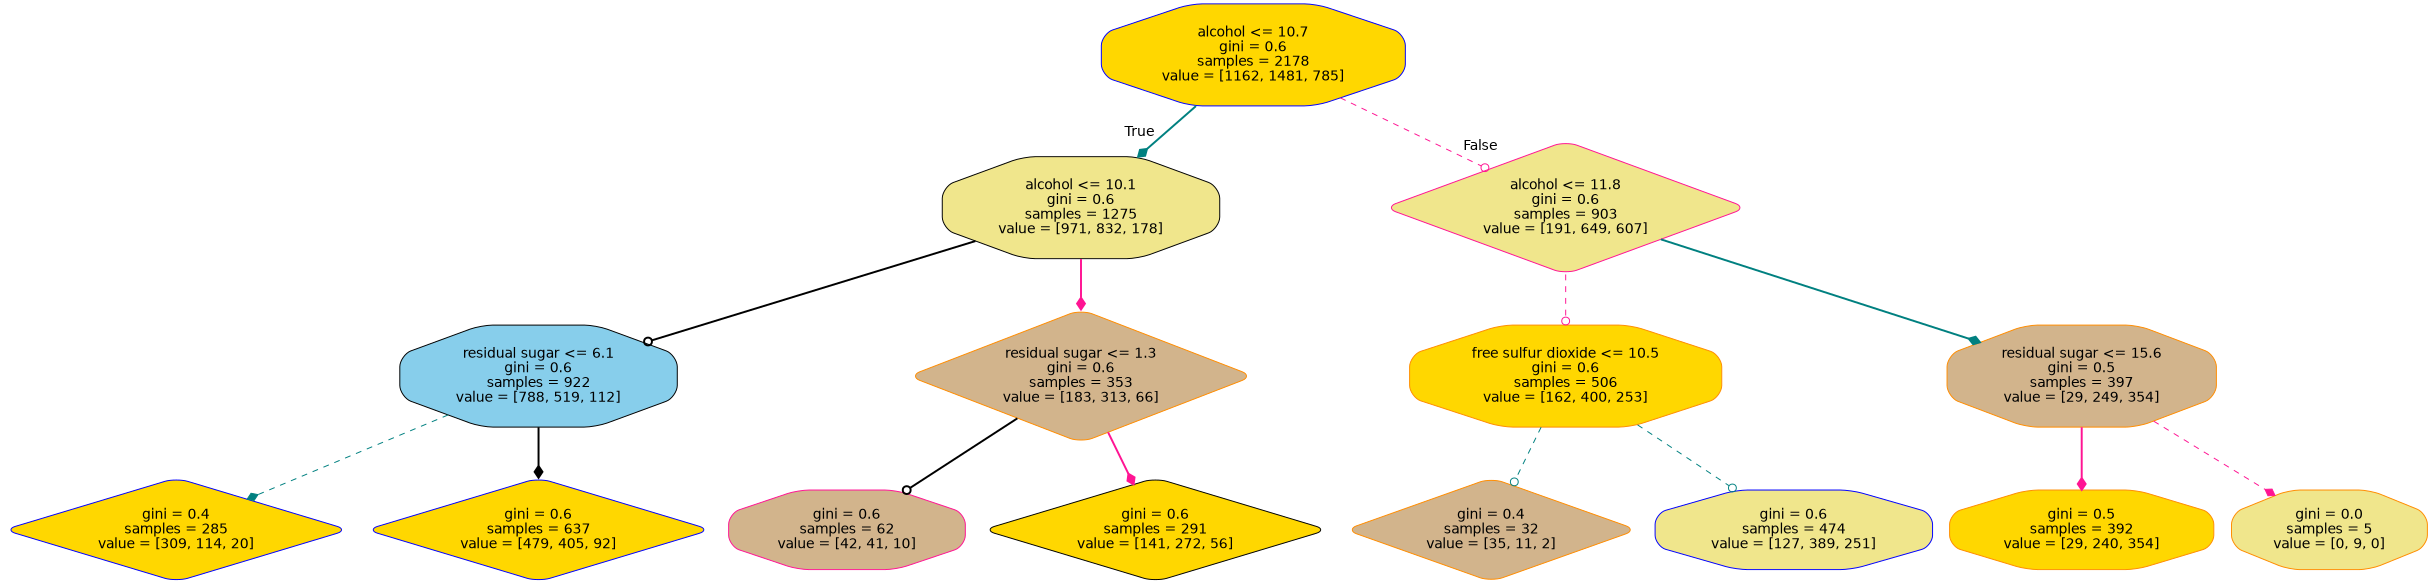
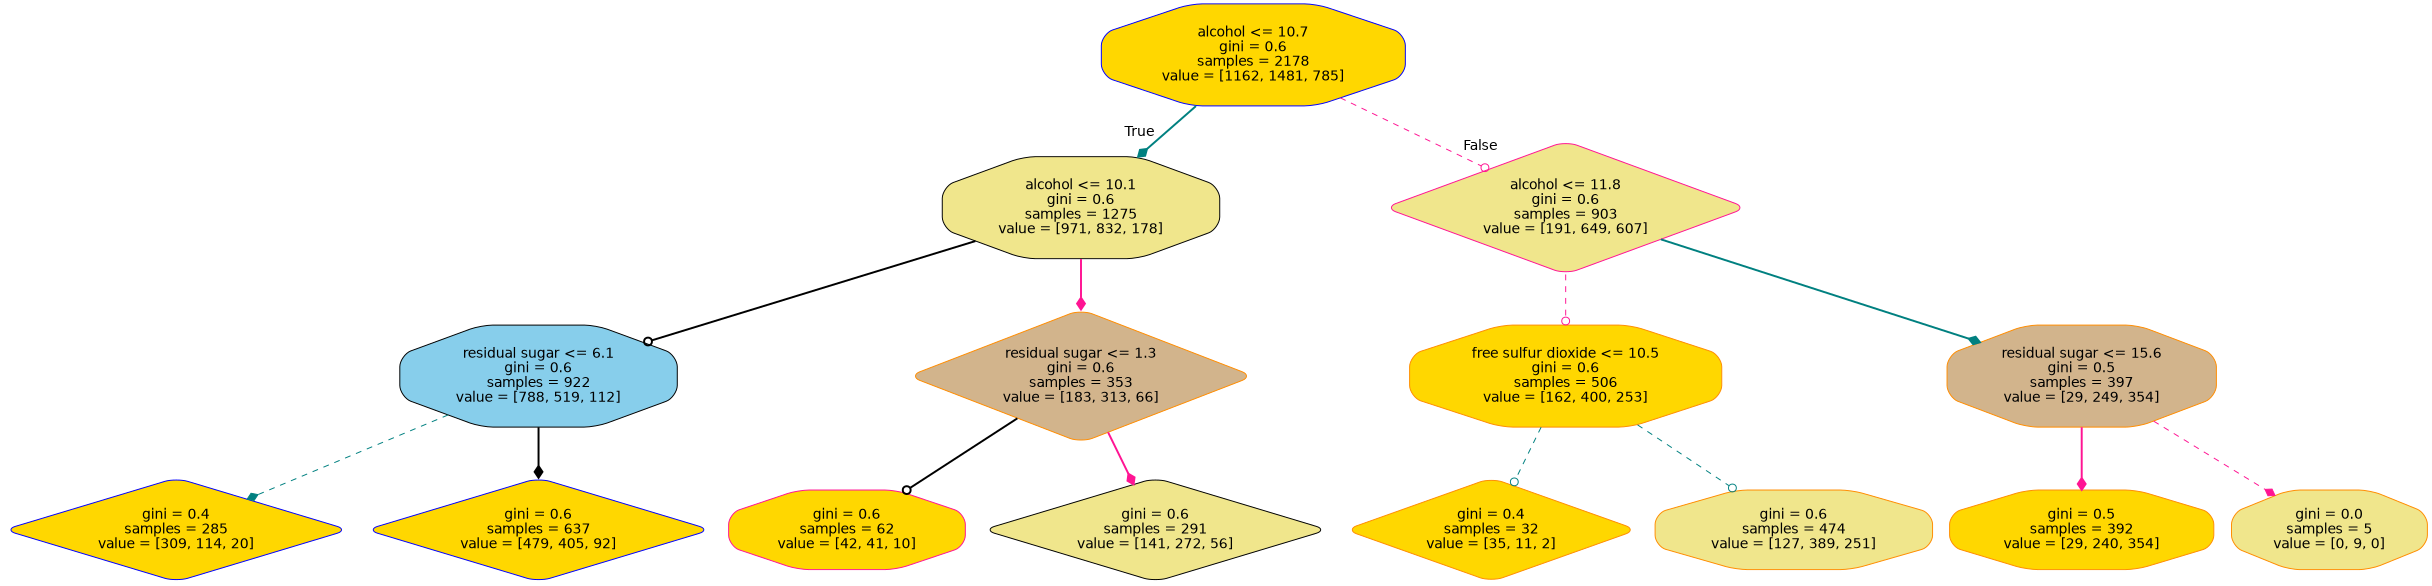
node "gini = 0.6 samples = 62 value = [42, 41, 10]": fillcolor tan -> gold
node "gini = 0.6 samples = 291 value = [141, 272, 56]": fillcolor gold -> khaki
node "gini = 0.4 samples = 32 value = [35, 11, 2]": fillcolor tan -> gold
node "gini = 0.6 samples = 474 value = [127, 389, 251]": color blue -> darkorange
